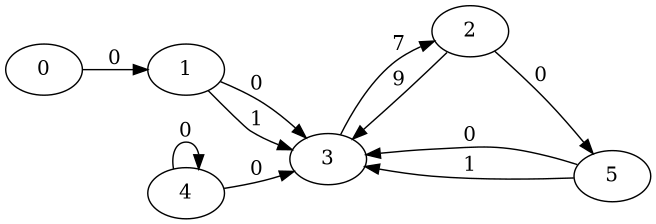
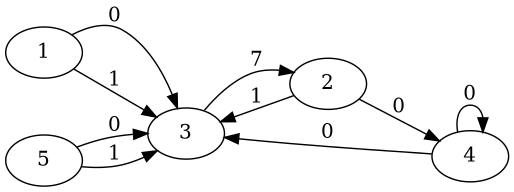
node "0": removed
edge "2" -> "3": label "9" -> "1"
edge "2" -> "5": now "2" -> "4"
